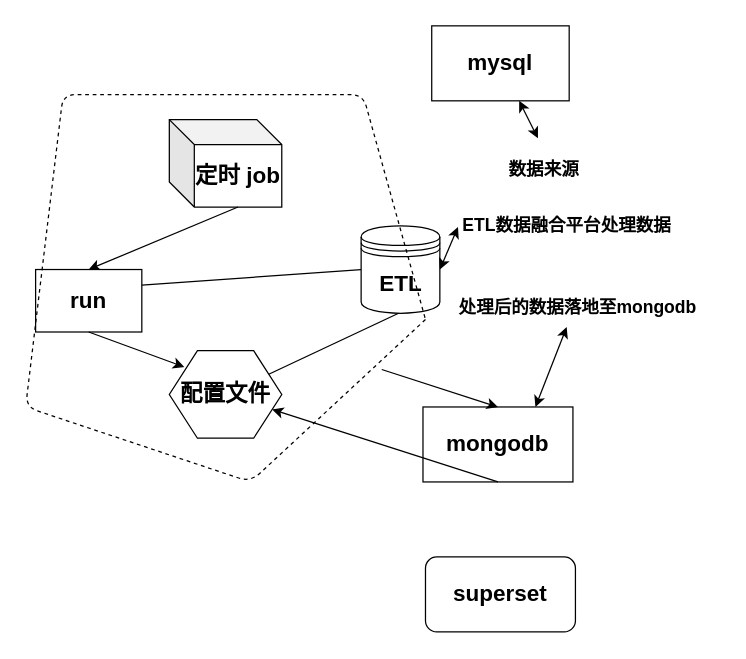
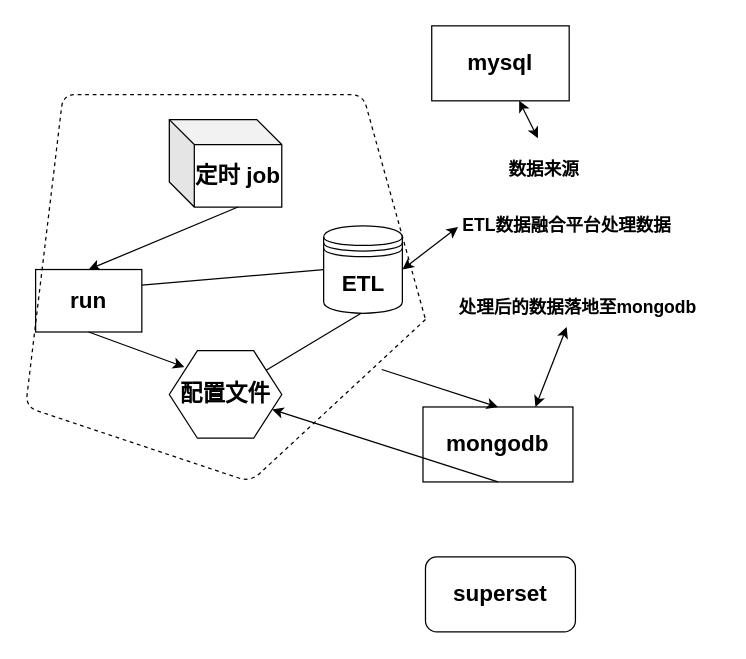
node "ETL": moved (401, 269) -> (363, 269)
